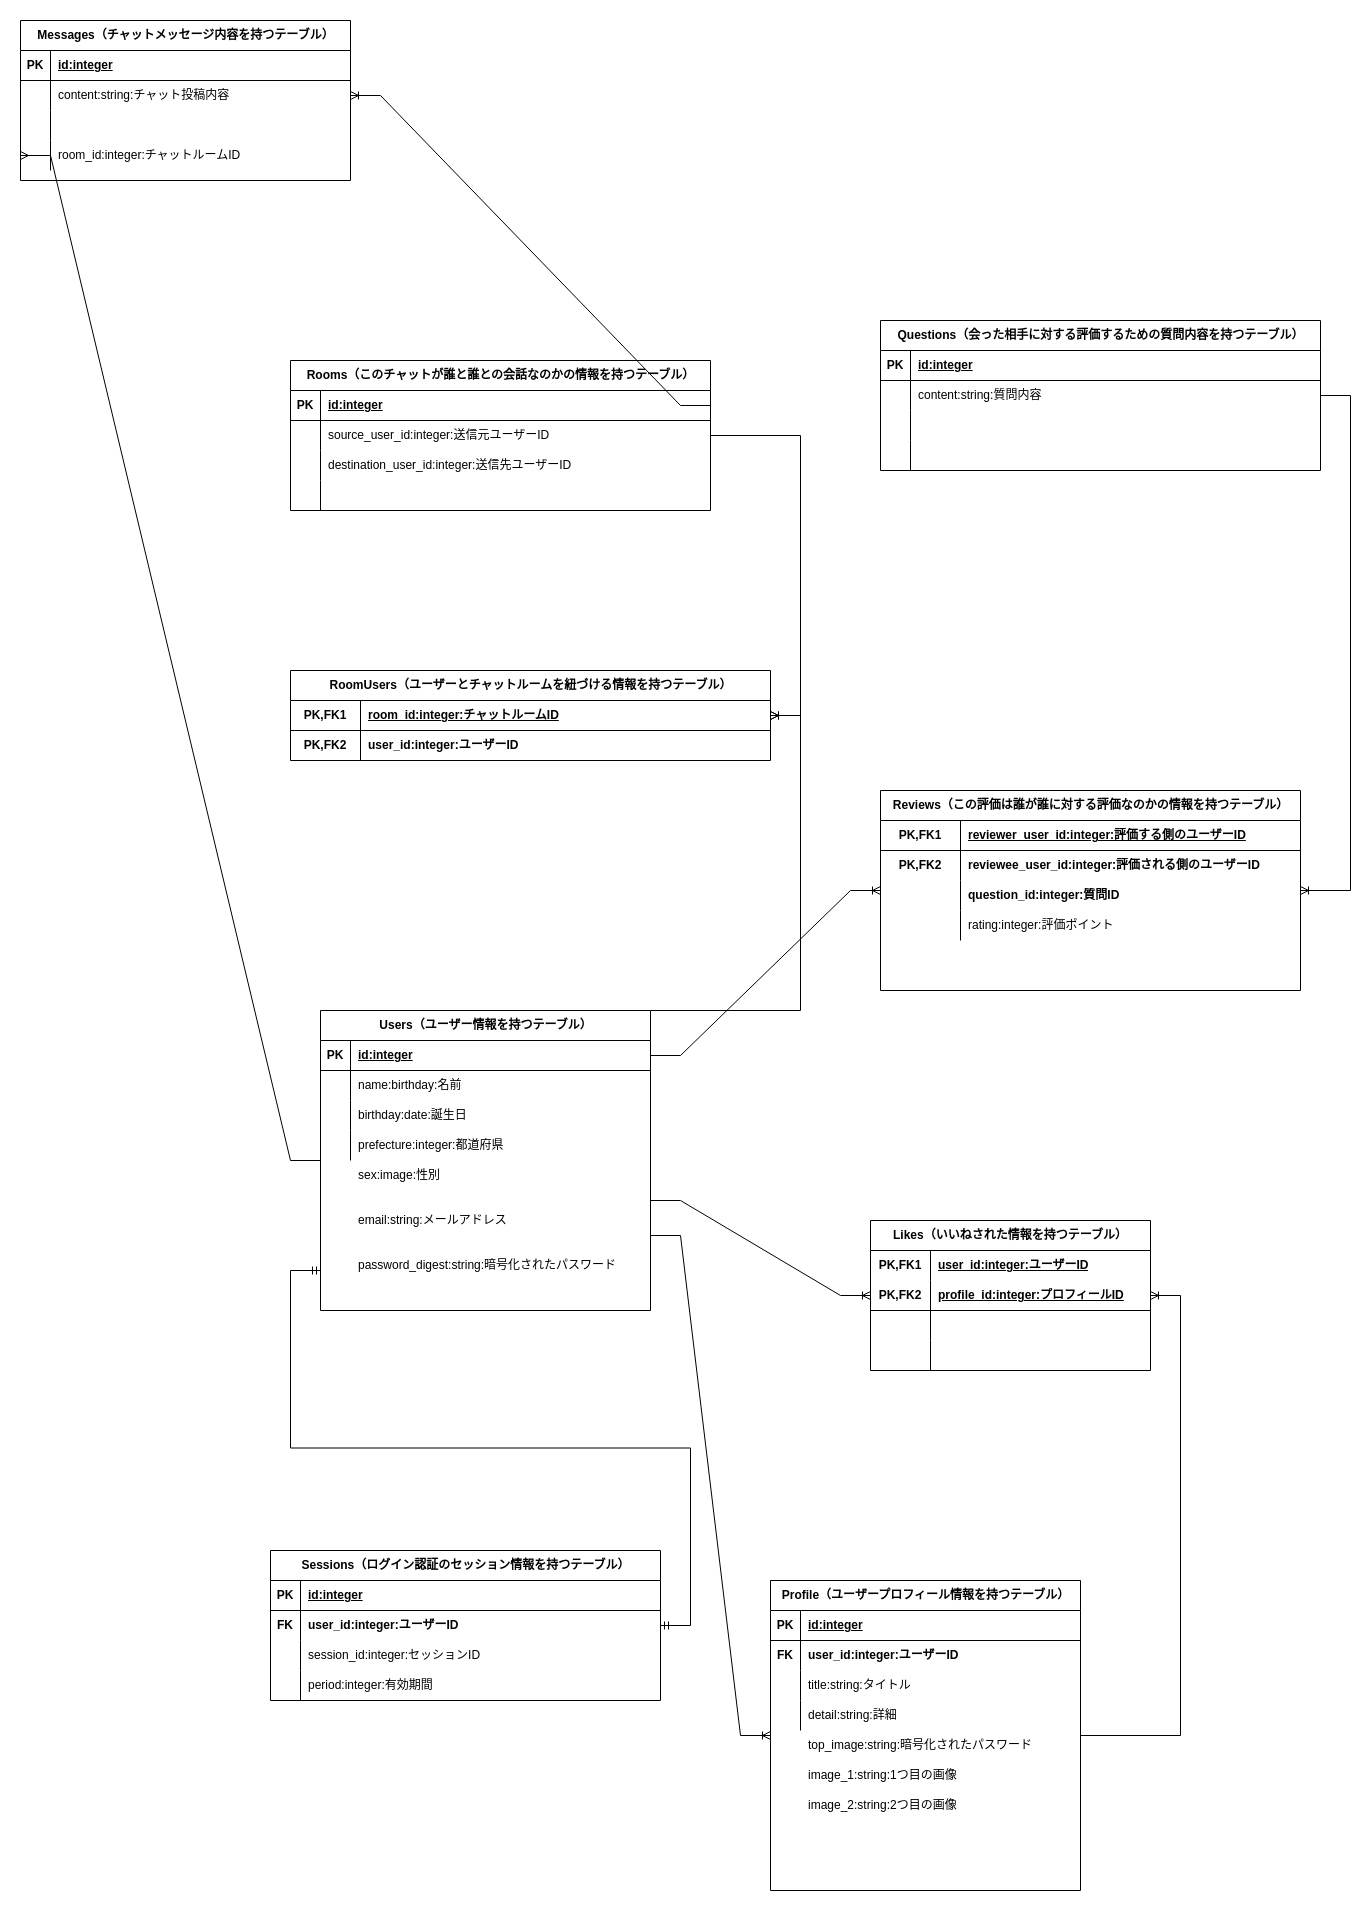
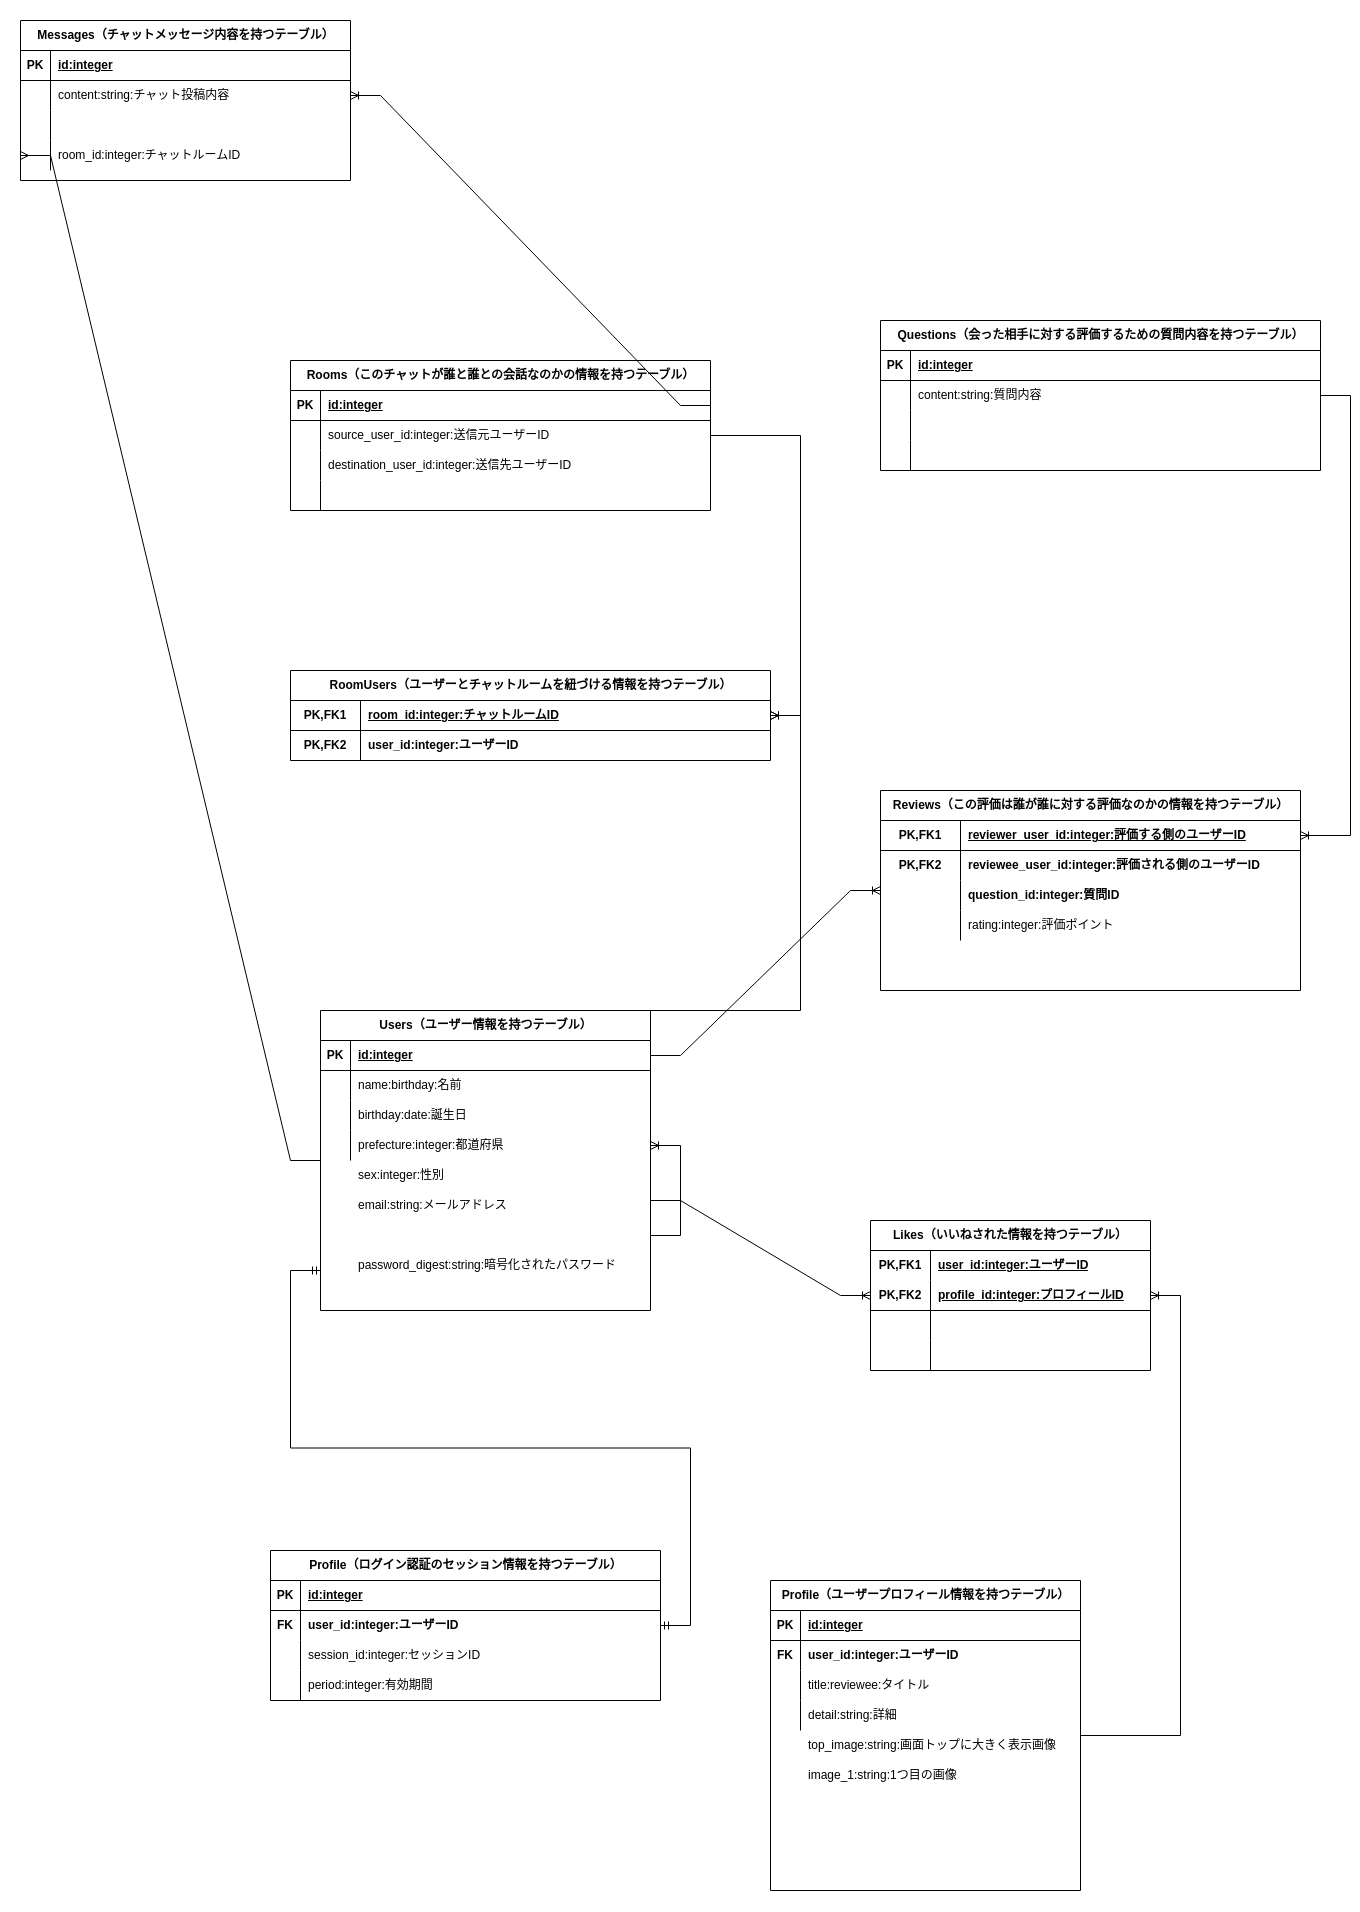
edge "Questions（会った相手に対する評価するための質問内容を持つテーブル）" -> "Reviews（この評価は誰が誰に対する評価なのかの情報を持つテーブル）": now "Questions（会った相手に対する評価するための質問内容を持つテーブル）" -> "reviewer_user_id:integer:評価する側のユーザーID"
node "sex:image:性別": label "sex:image:性別" -> "sex:integer:性別"
node "email:string:メールアドレス": moved (441, 1221) -> (441, 1206)
edge "Users（ユーザー情報を持つテーブル）" -> "Profile（ユーザープロフィール情報を持つテーブル）": now "Users（ユーザー情報を持つテーブル）" -> "prefecture:integer:都道府県"
node "Sessions（ログイン認証のセッション情報を持つテーブル）": label "Sessions（ログイン認証のセッション情報を持つテーブル）" -> "Profile（ログイン認証のセッション情報を持つテーブル）"
node "title:string:タイトル": label "title:string:タイトル" -> "title:reviewee:タイトル"
node "top_image:string:暗号化されたパスワード": label "top_image:string:暗号化されたパスワード" -> "top_image:string:画面トップに大きく表示画像"
node "image_2:string:2つ目の画像": removed
